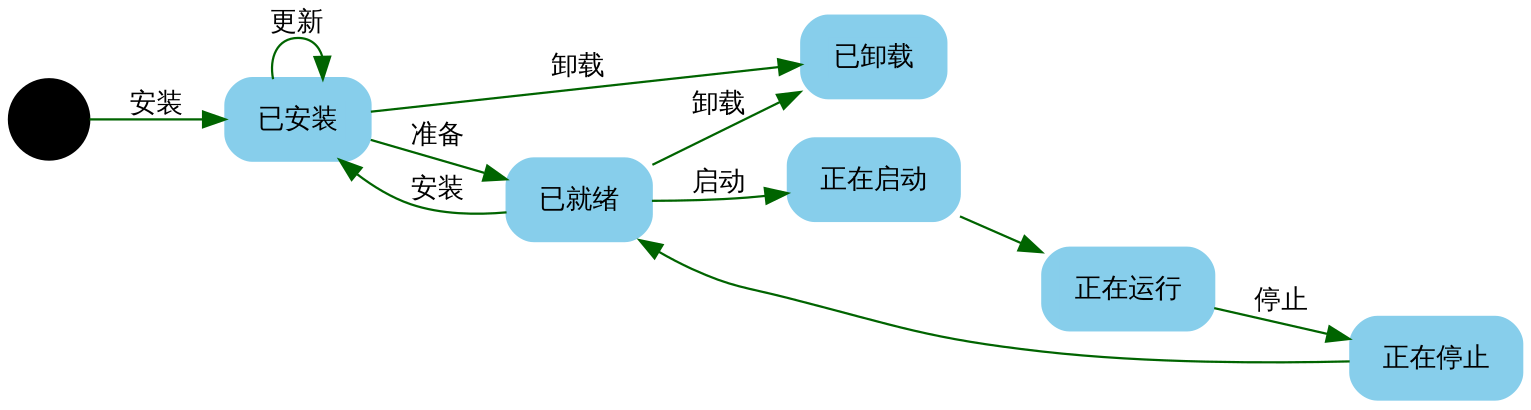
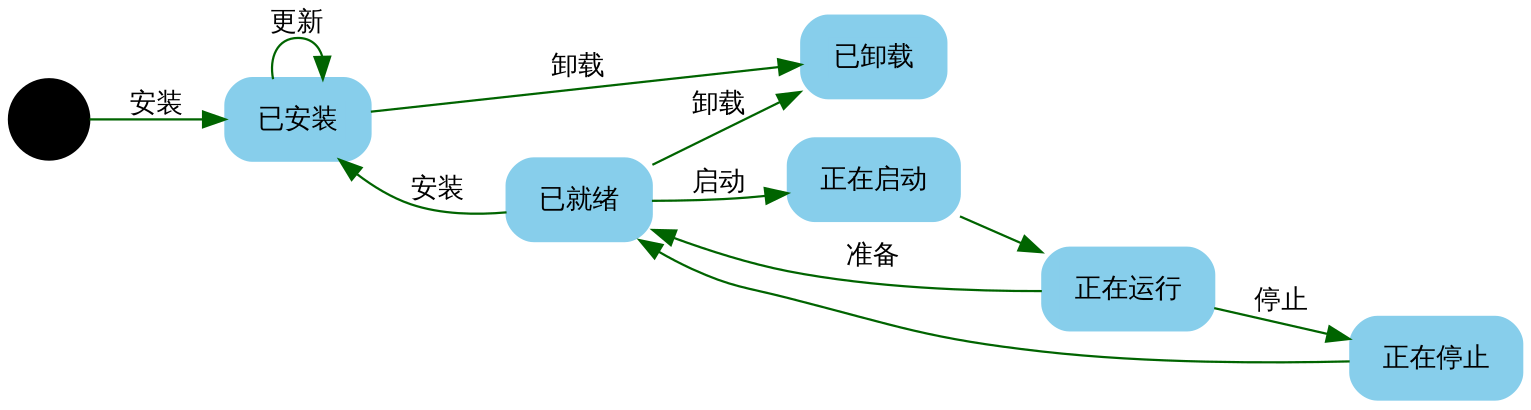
edge "已安装" -> "已就绪": now "正在运行" -> "已就绪"
